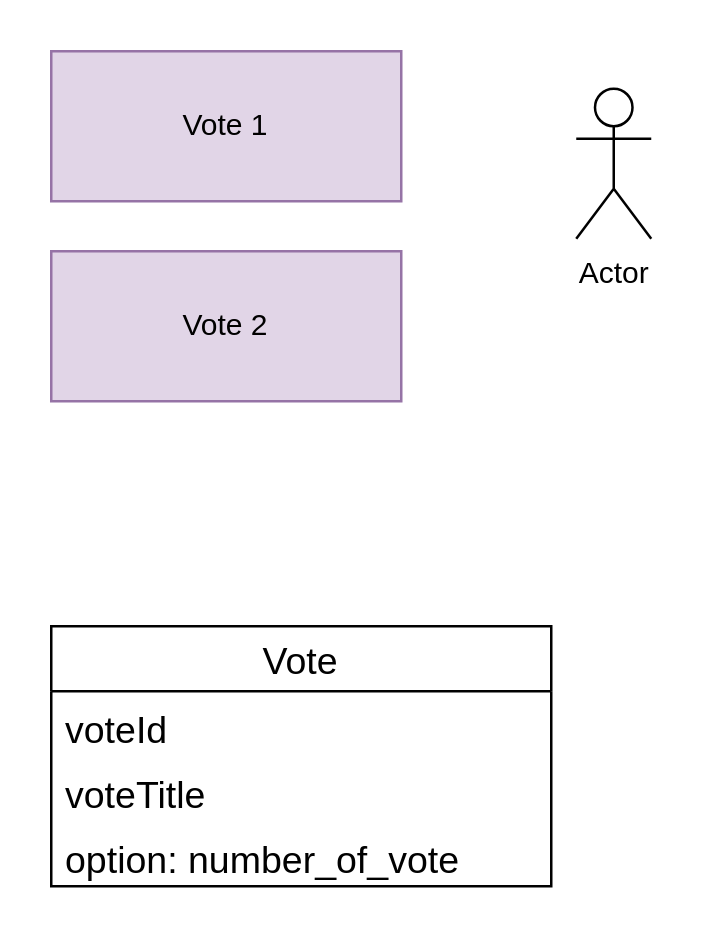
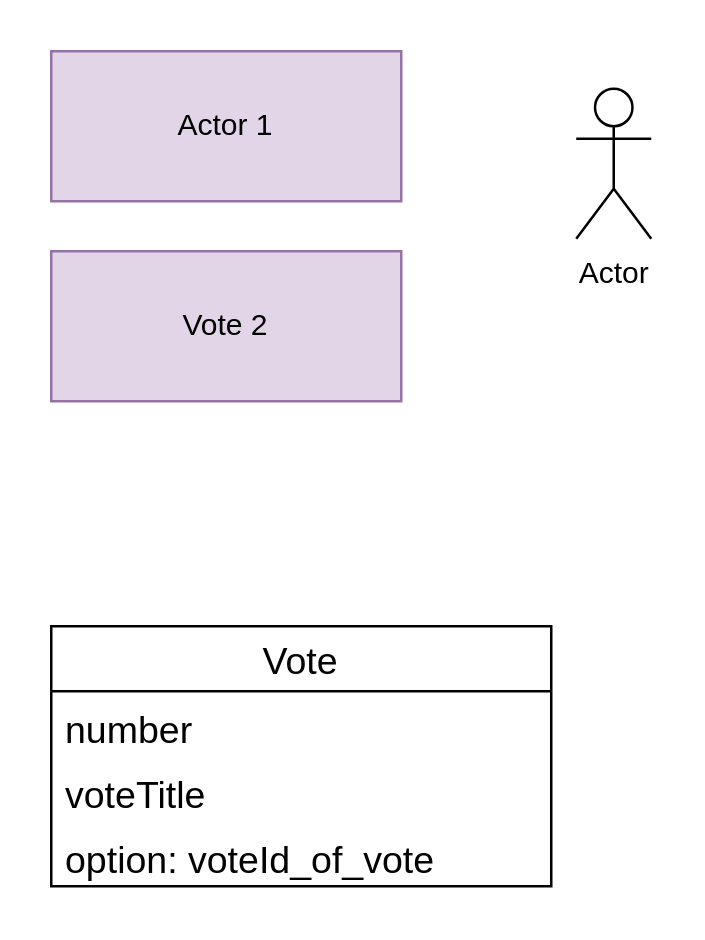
node "Vote 1": label "Vote 1" -> "Actor 1"
node "voteId": label "voteId" -> "number"
node "option: number_of_vote": label "option: number_of_vote" -> "option: voteId_of_vote"
